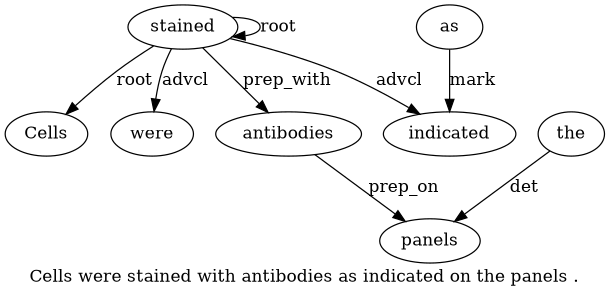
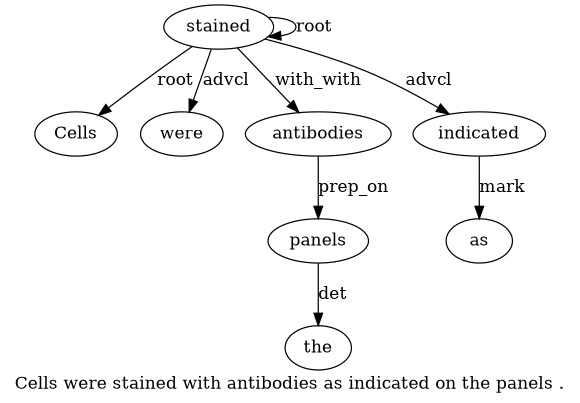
edge "as" -> "indicated": reversed
edge "stained" -> "antibodies": label "prep_with" -> "with_with"
edge "the" -> "panels": reversed
